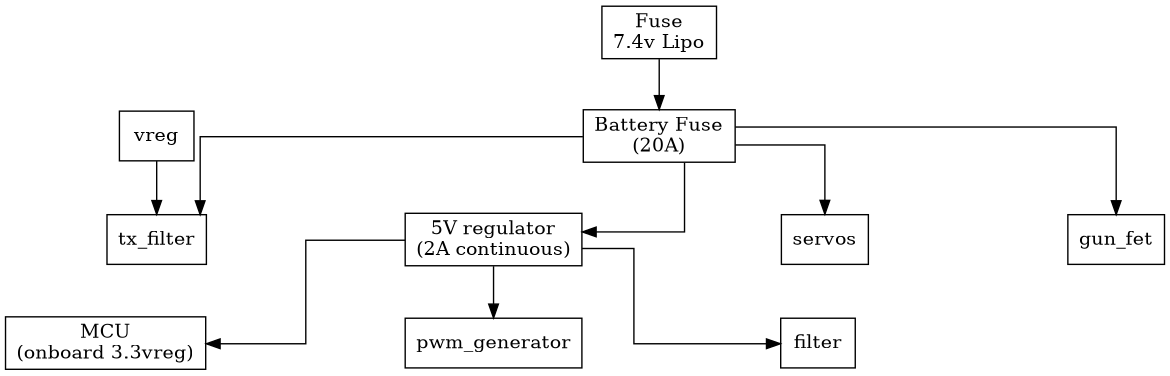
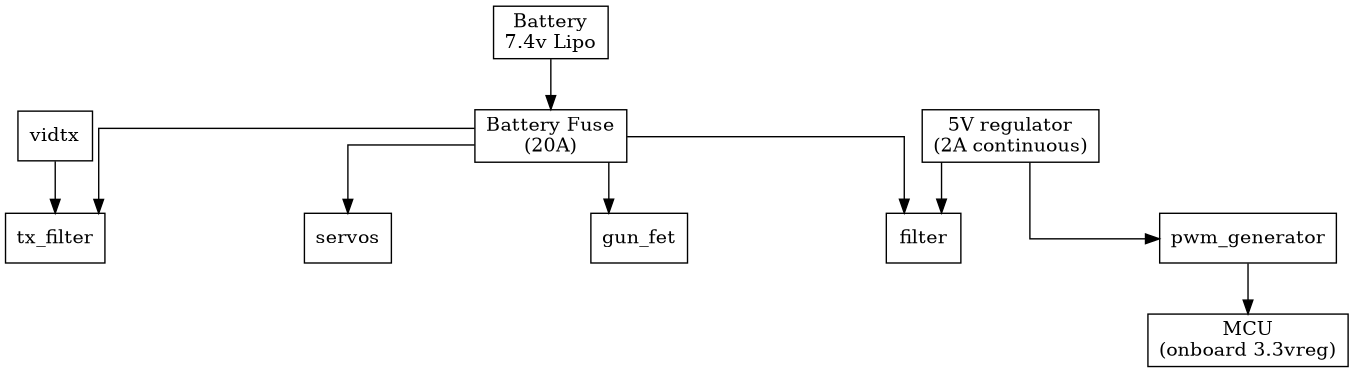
node "Fuse 7.4v Lipo": label "Fuse 7.4v Lipo" -> "Battery 7.4v Lipo"
node "vreg": label "vreg" -> "vidtx"
edge "Battery Fuse (20A)" -> "5V regulator (2A continuous)": now "Battery Fuse (20A)" -> "filter"
edge "5V regulator (2A continuous)" -> "MCU (onboard 3.3vreg)": now "pwm_generator" -> "MCU (onboard 3.3vreg)"
